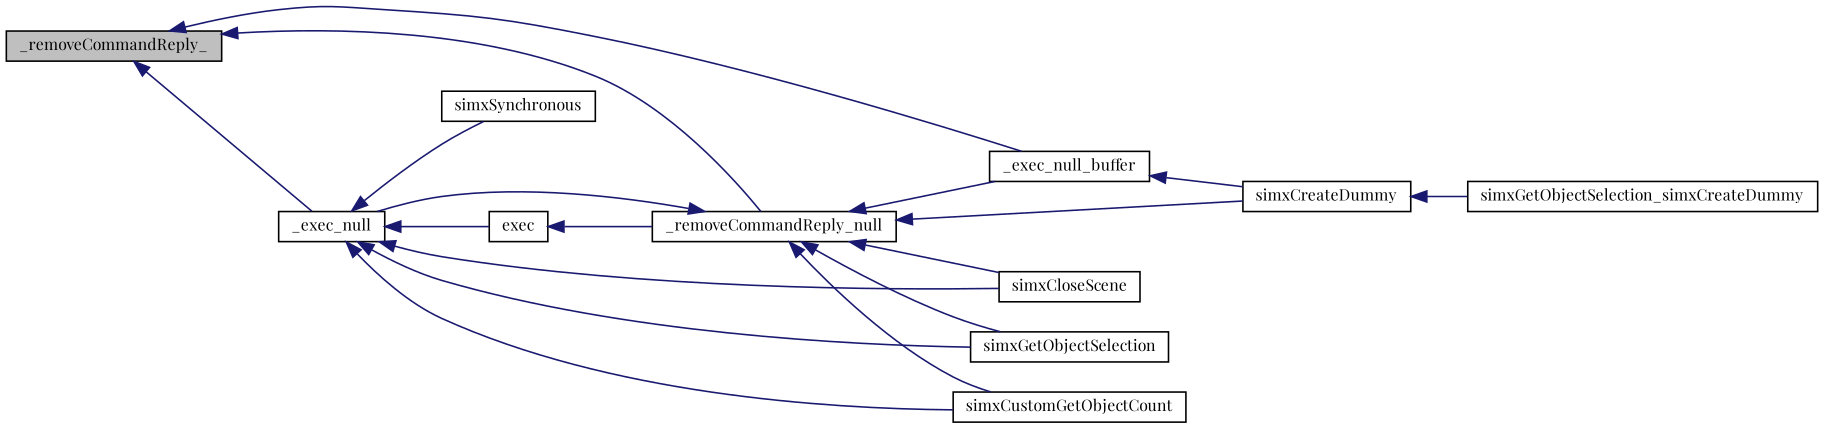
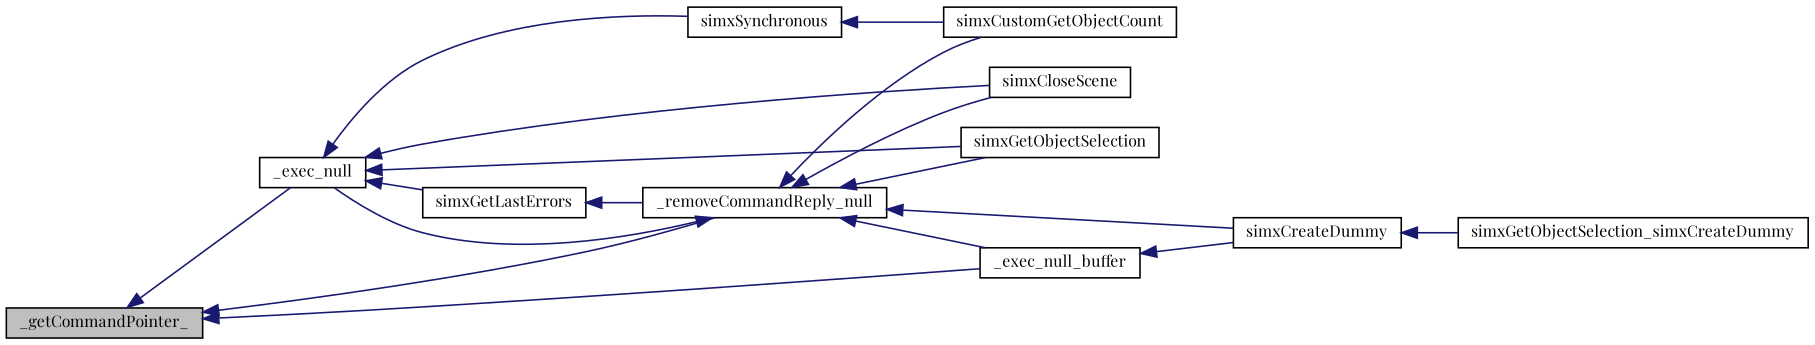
node "_removeCommandReply_": label "_removeCommandReply_" -> "_getCommandPointer_"
node "exec": label "exec" -> "simxGetLastErrors"
edge "simxCustomGetObjectCount" -> "_exec_null": now "simxCustomGetObjectCount" -> "simxSynchronous"
